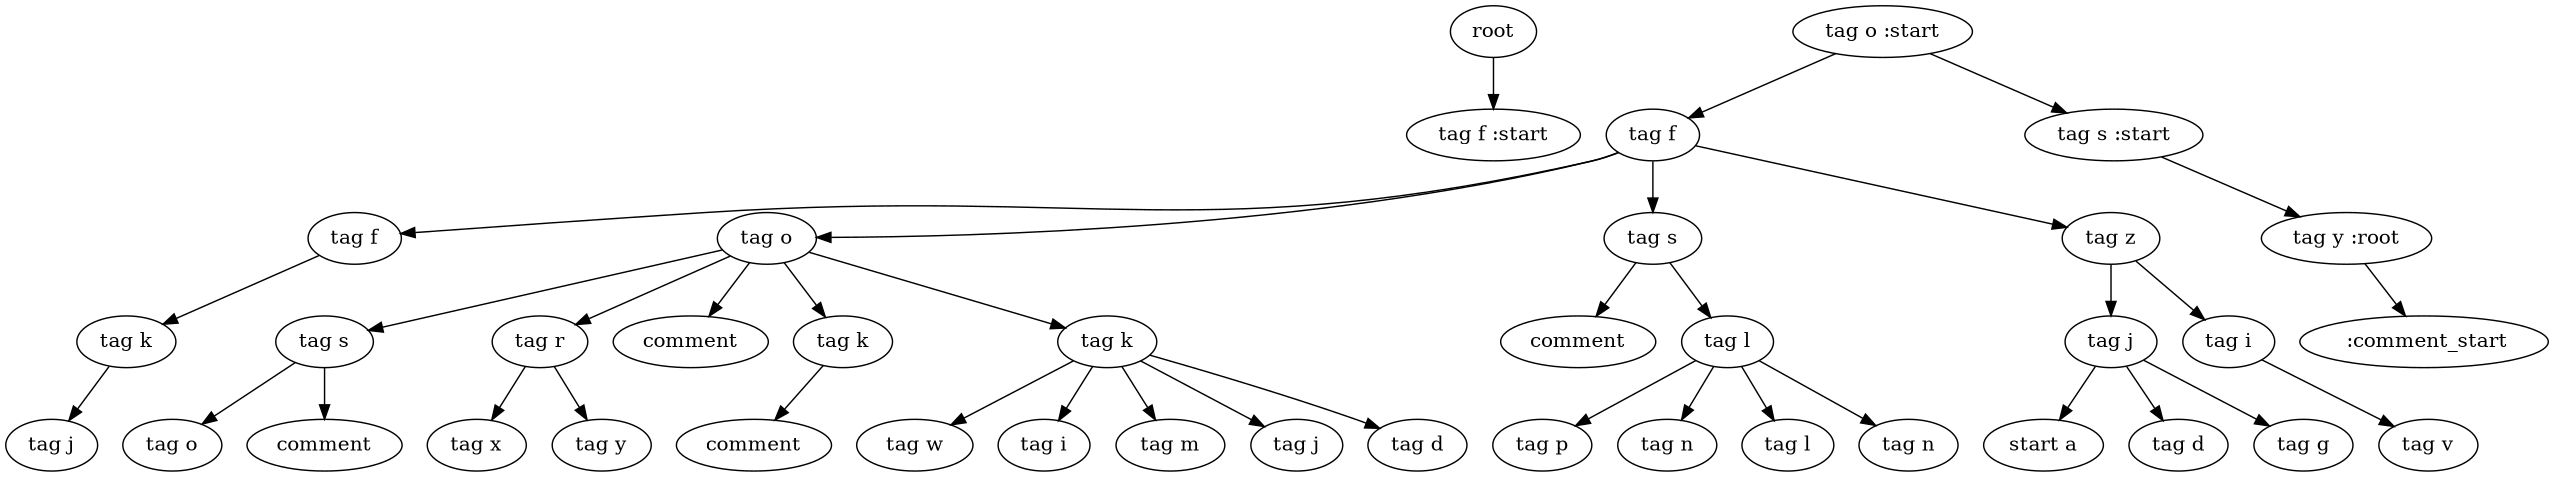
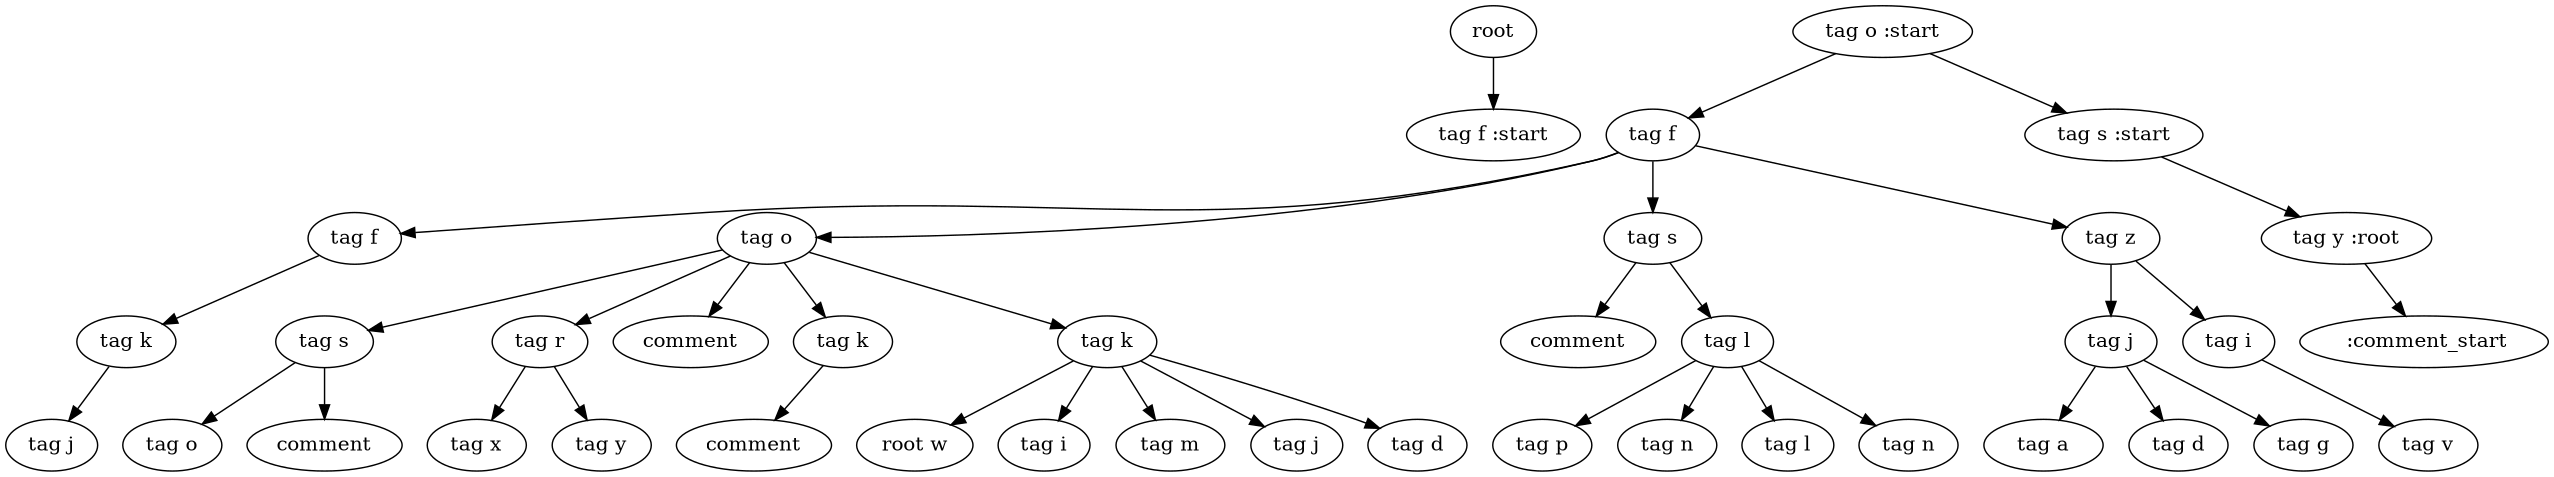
node "tag w": label "tag w" -> "root w"
node "start a": label "start a" -> "tag a"
